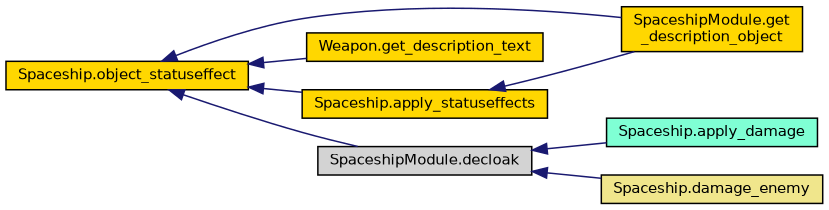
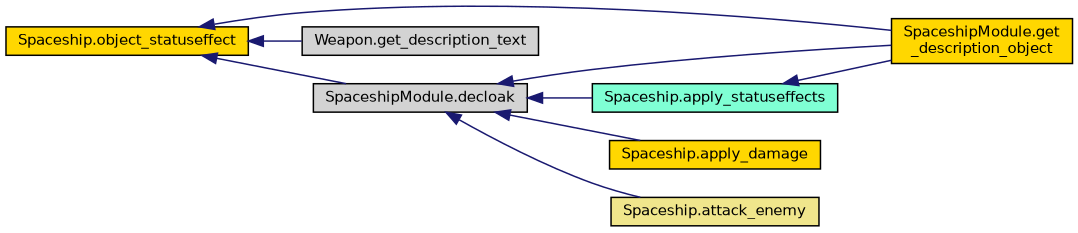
node "Weapon.get_description_text": fillcolor gold -> lightgrey
edge "SpaceshipModule.get _description_object" -> "SpaceshipModule.decloak": added
edge "Spaceship.apply_statuseffects" -> "Spaceship.object_statuseffect": now "Spaceship.apply_statuseffects" -> "SpaceshipModule.decloak"
node "Spaceship.apply_statuseffects": fillcolor gold -> aquamarine
node "Spaceship.apply_damage": fillcolor aquamarine -> gold
node "Spaceship.damage_enemy": label "Spaceship.damage_enemy" -> "Spaceship.attack_enemy"
